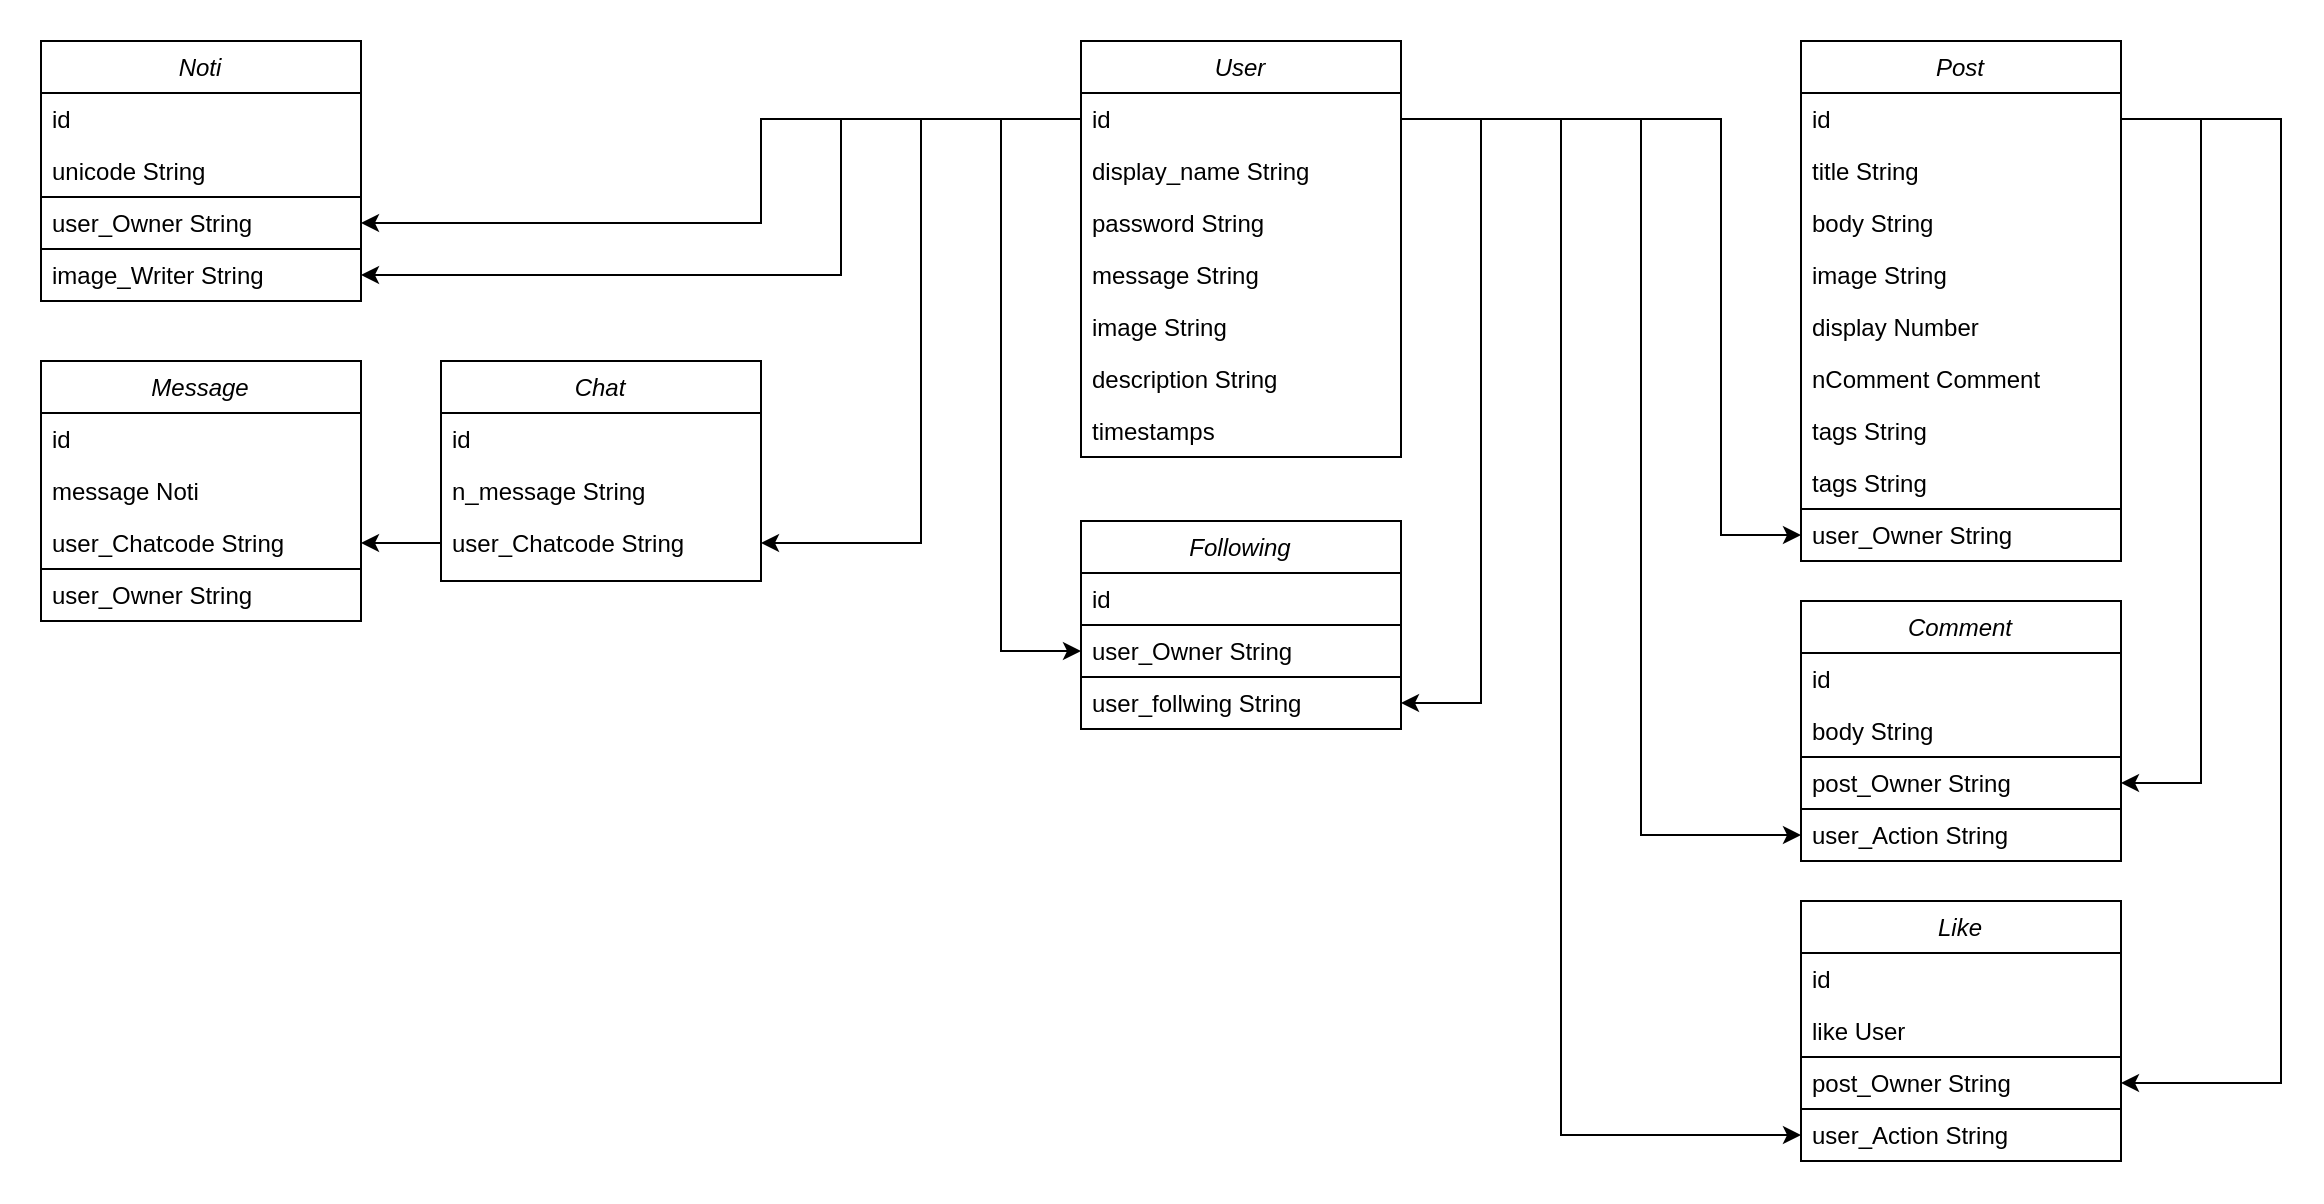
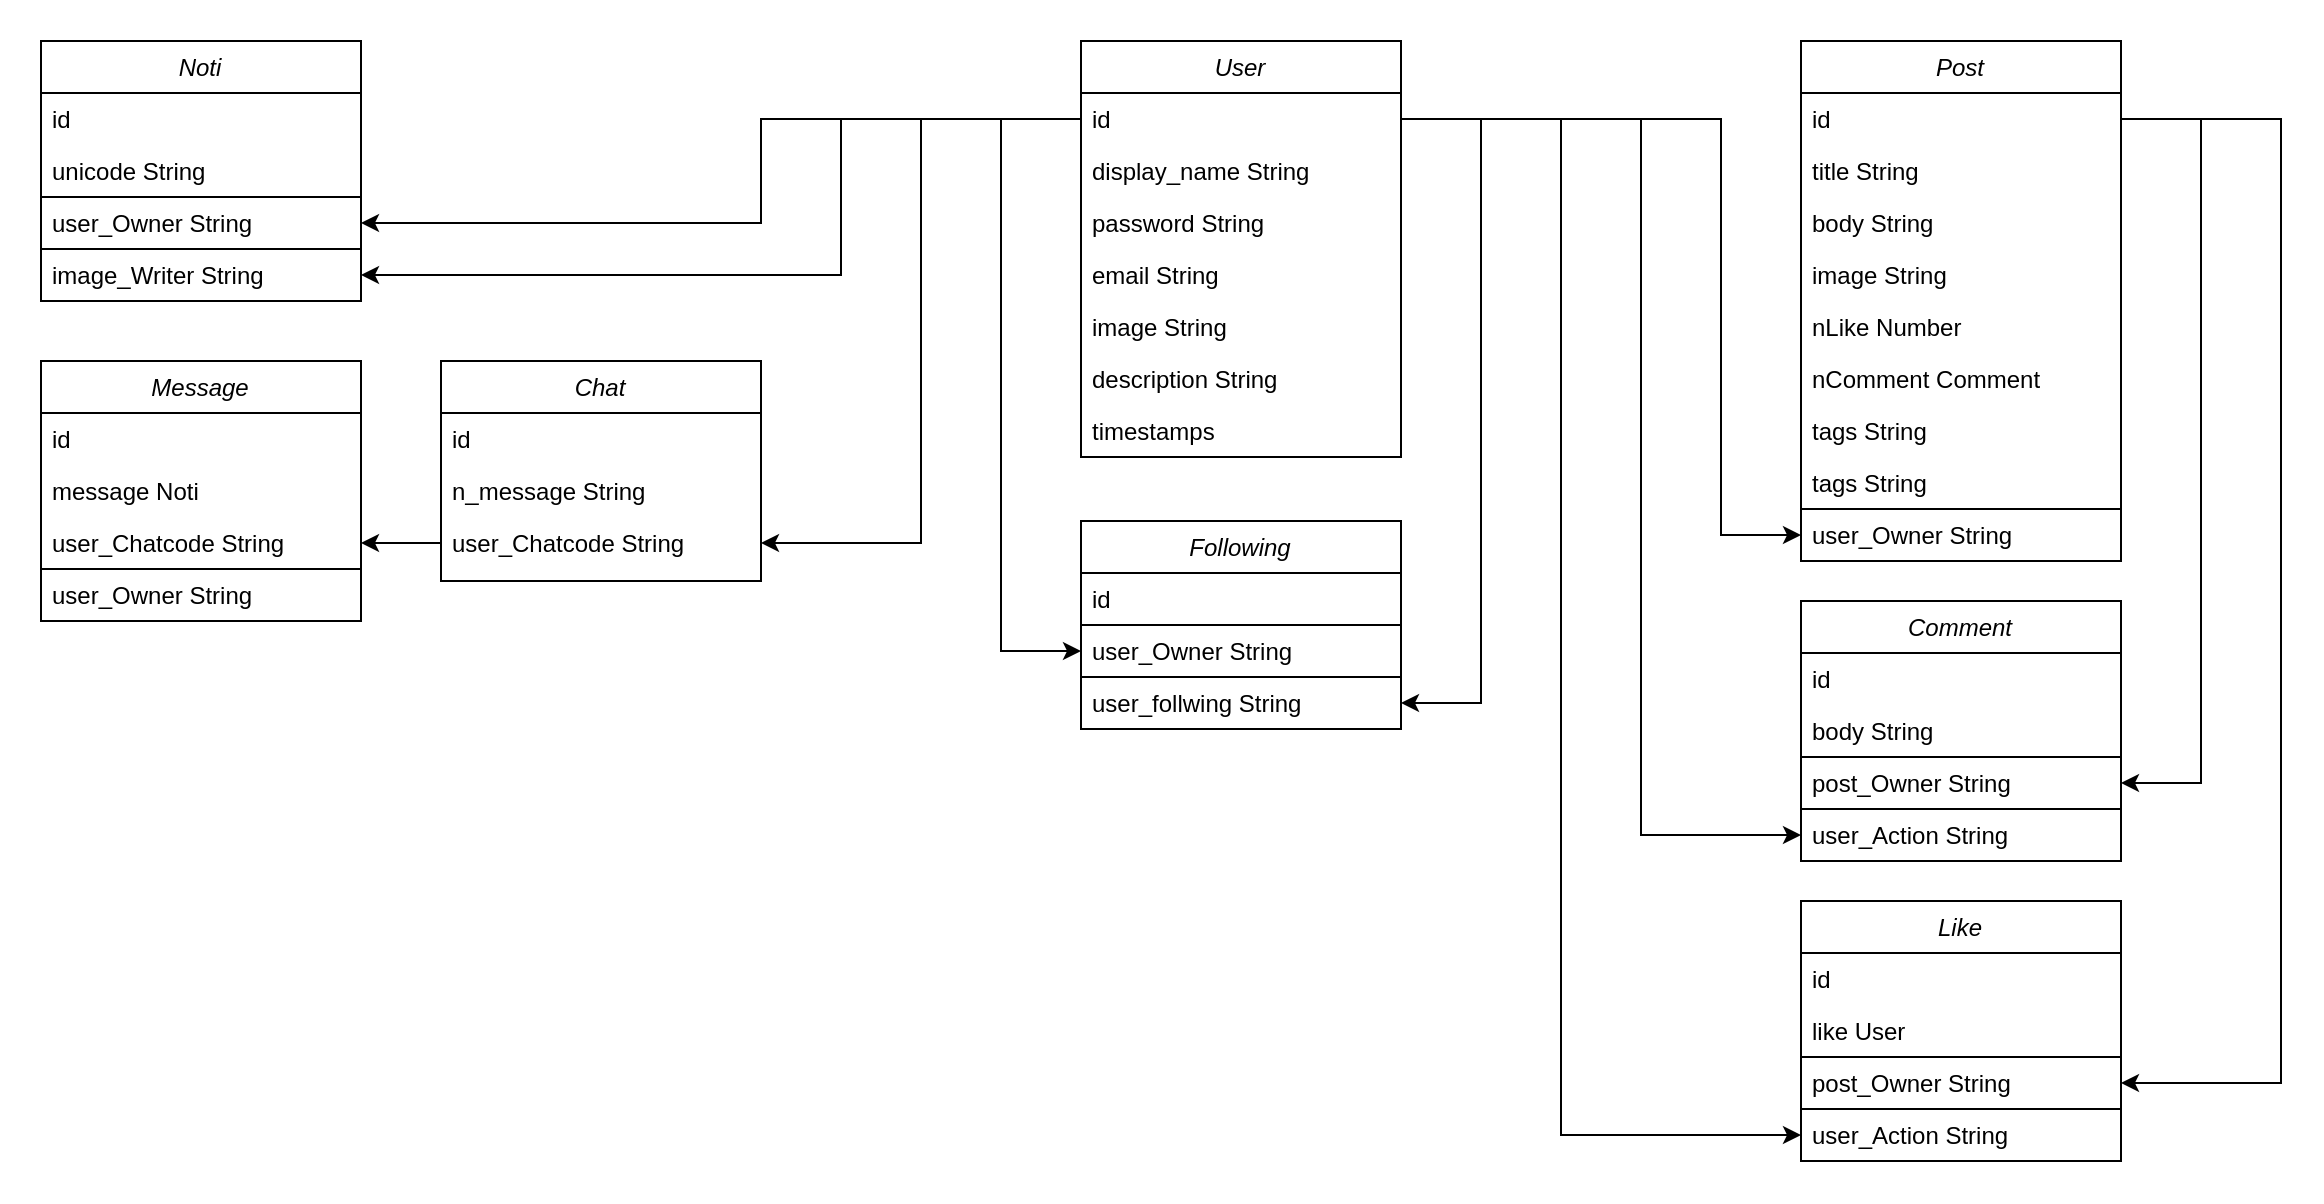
node "message String": label "message String" -> "email String"
node "display Number": label "display Number" -> "nLike Number"
